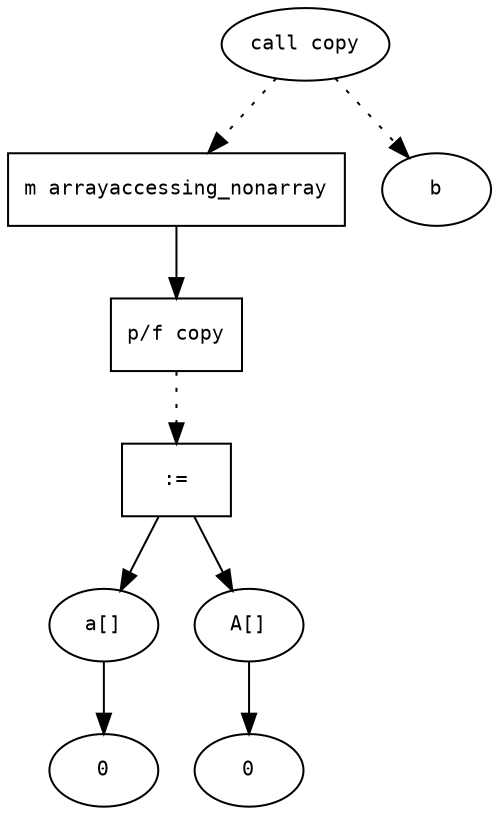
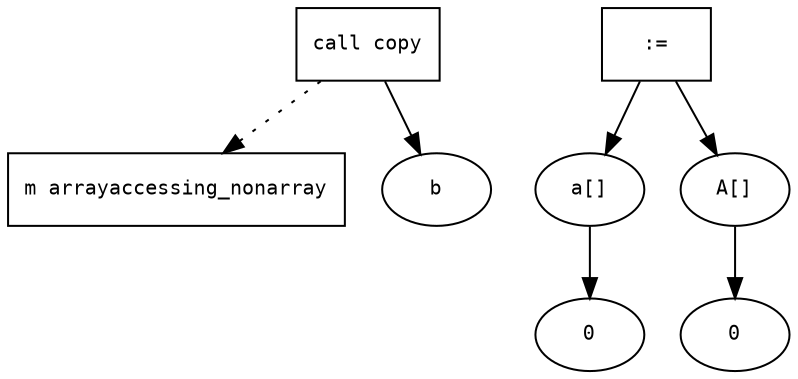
node "call copy": shape ellipse -> box
edge "call copy" -> "b": style dotted -> solid
node "p/f copy": removed
